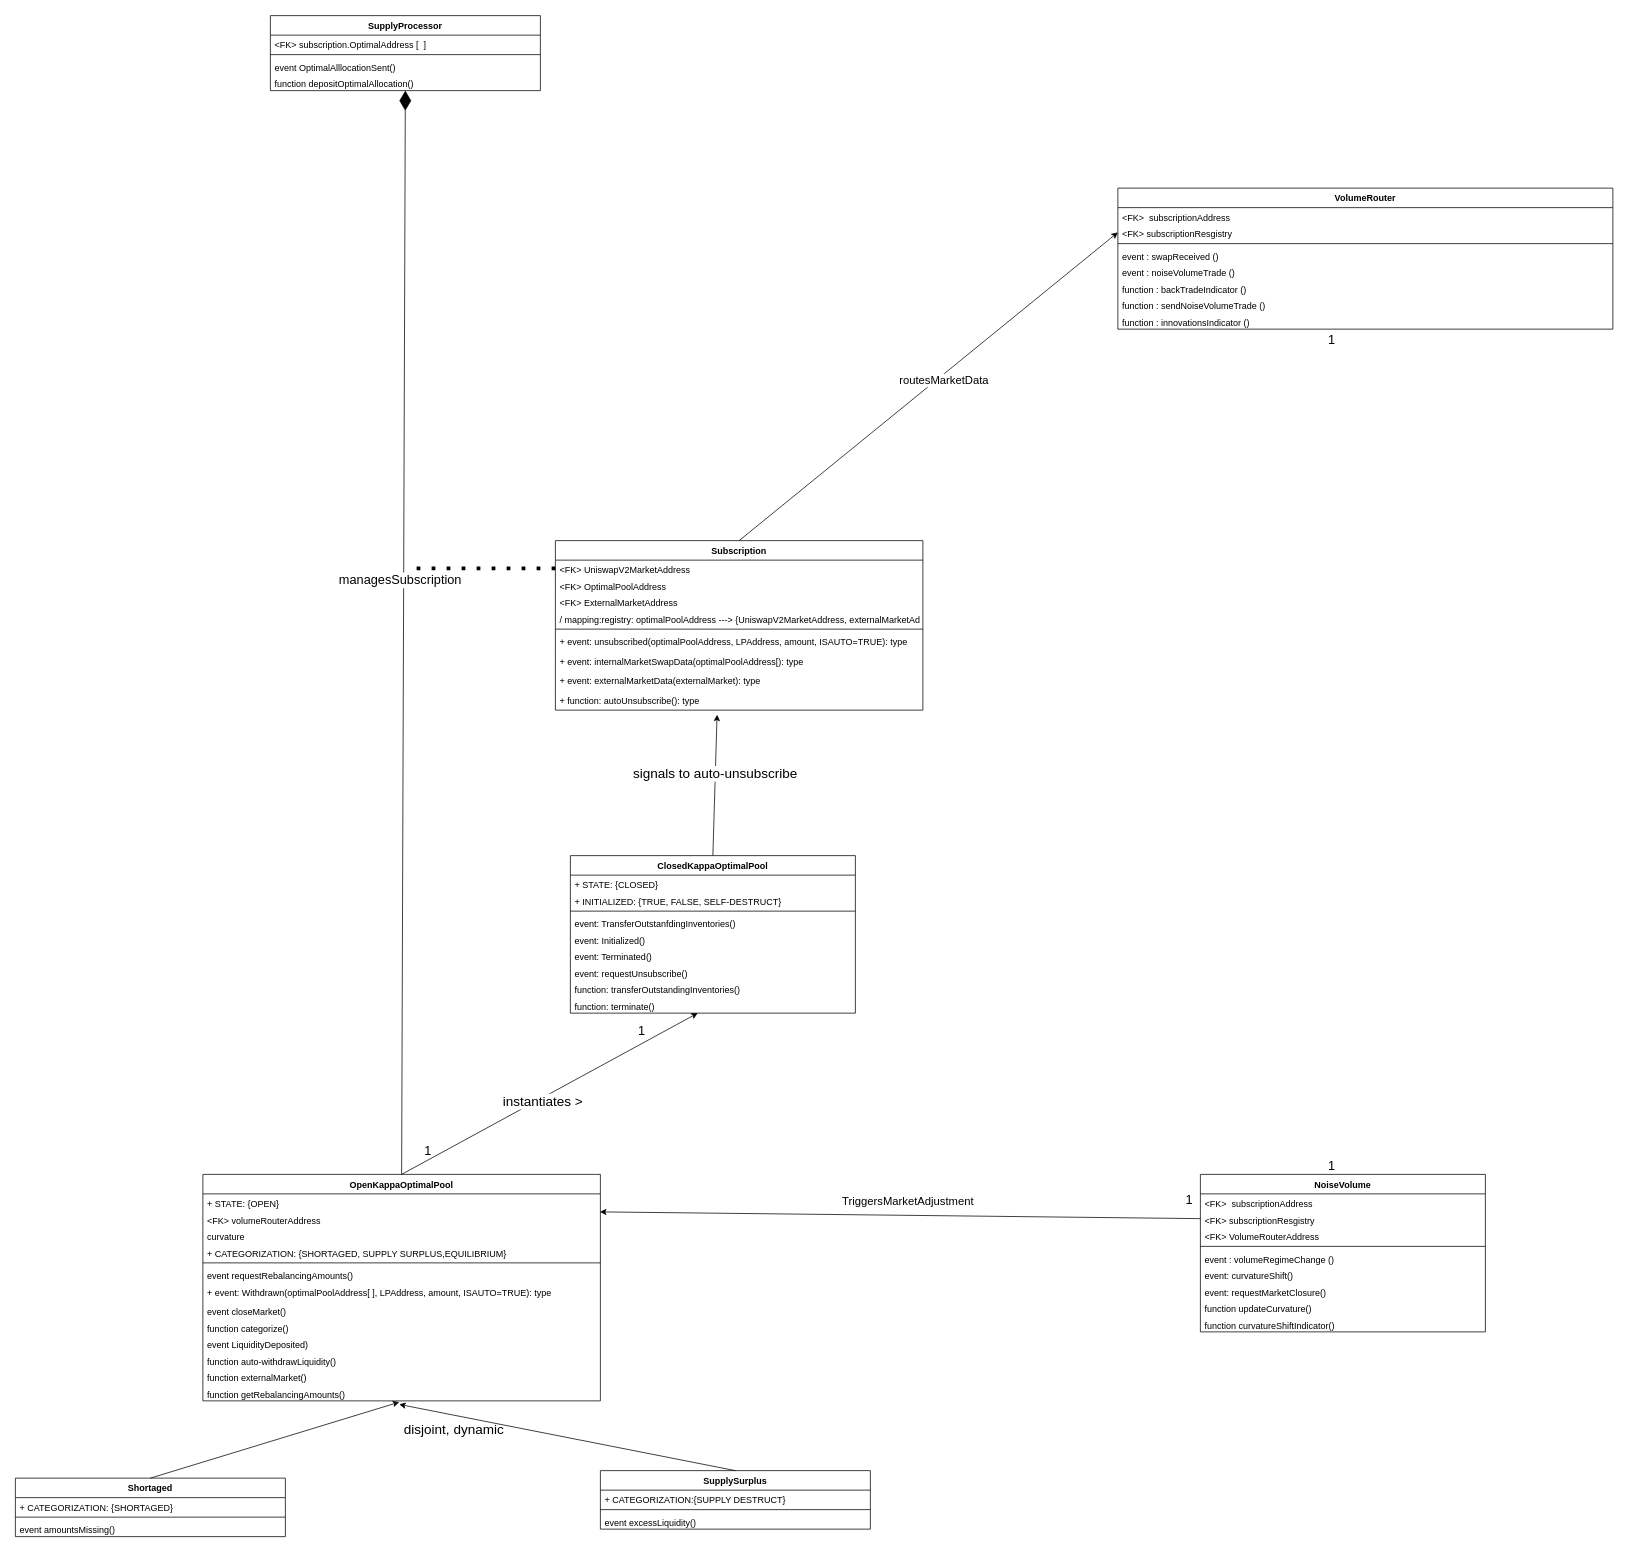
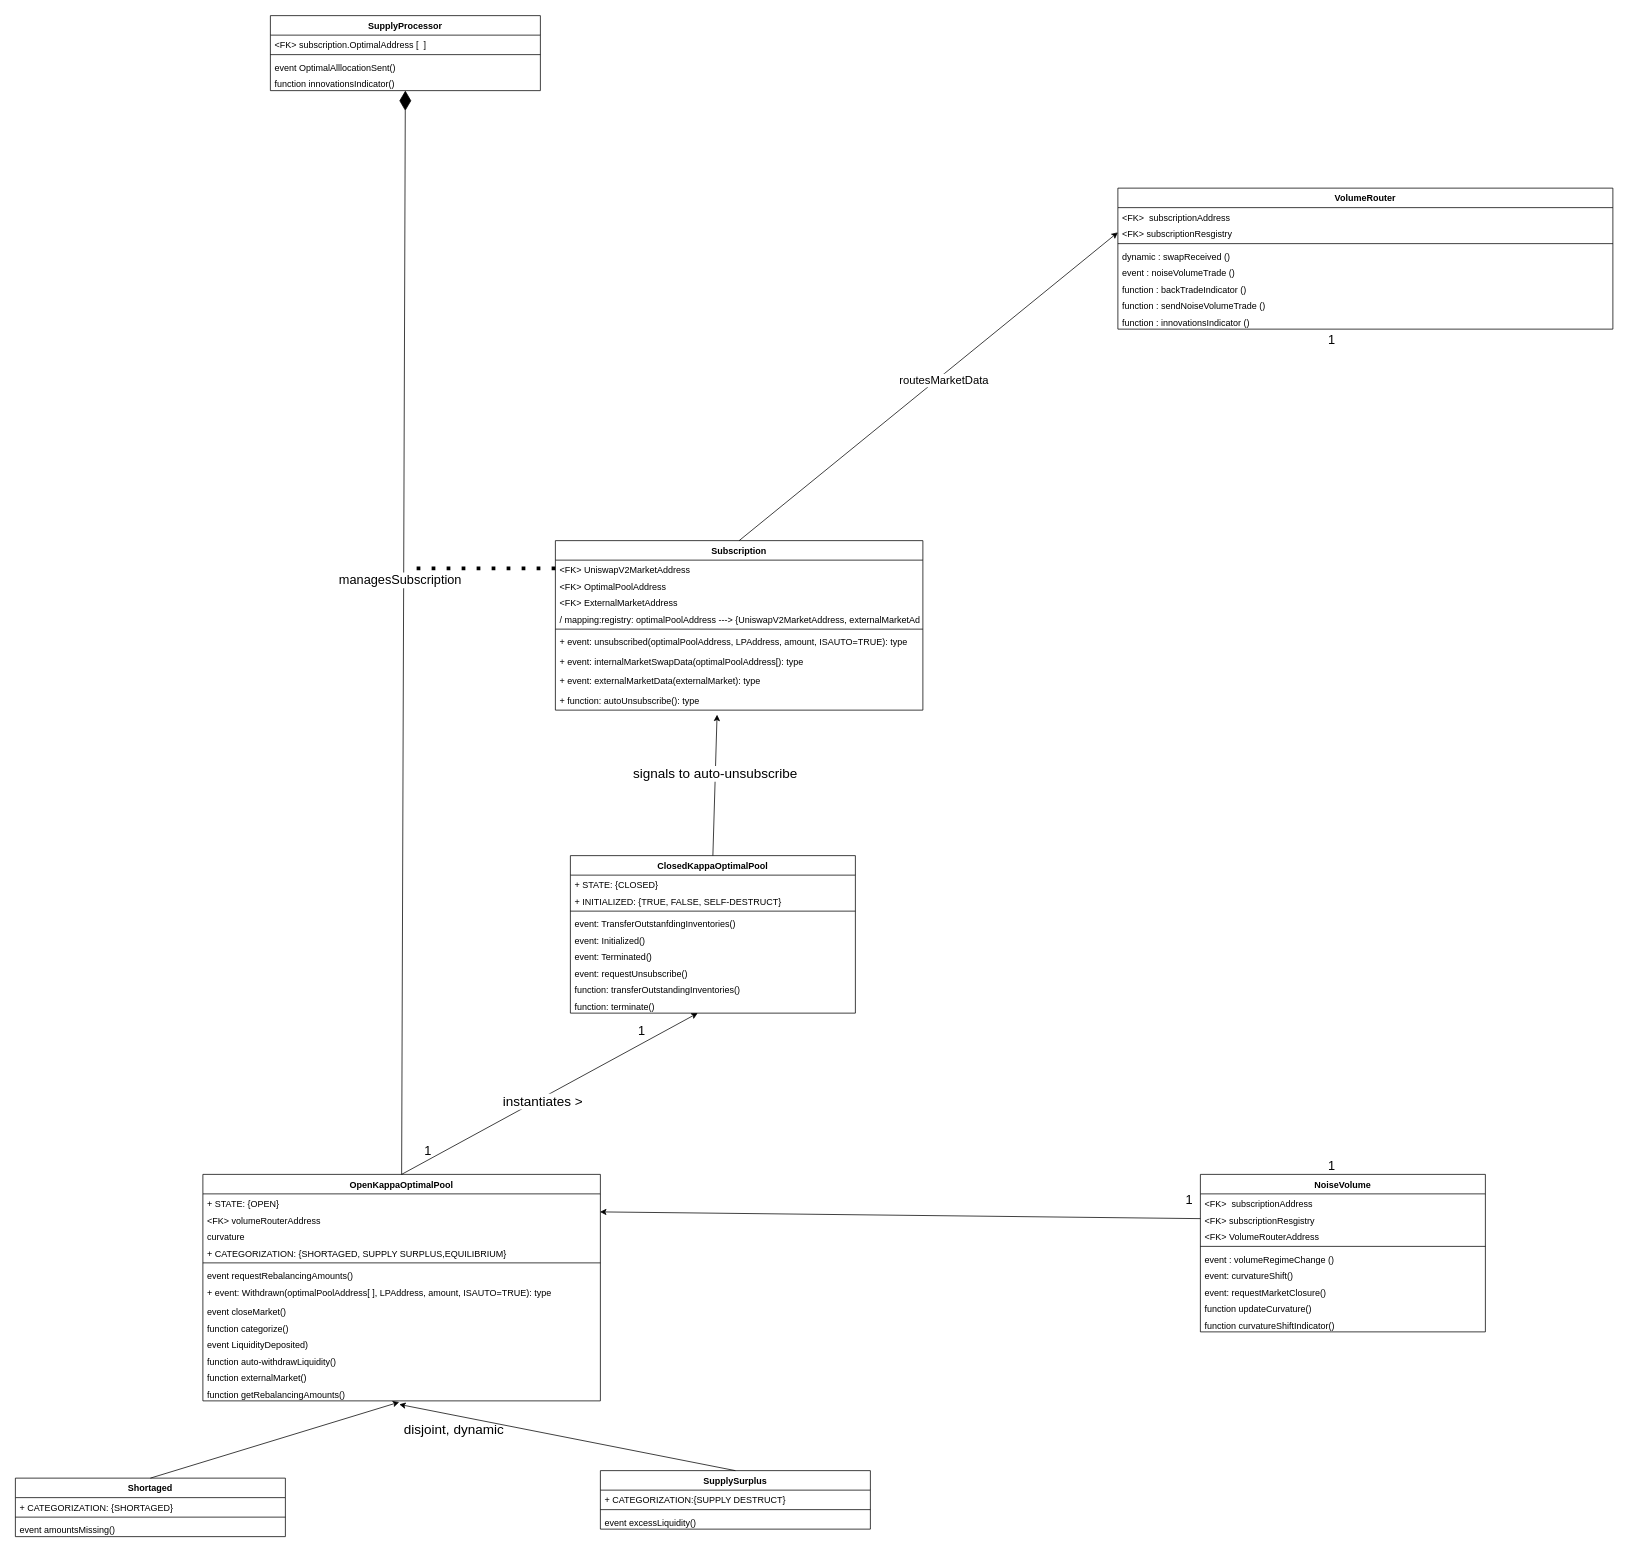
node "function depositOptimalAllocation()": label "function depositOptimalAllocation()" -> "function innovationsIndicator()"
node "event : swapReceived ()": label "event : swapReceived ()" -> "dynamic : swapReceived ()"
node "TriggersMarketAdjustment": removed
